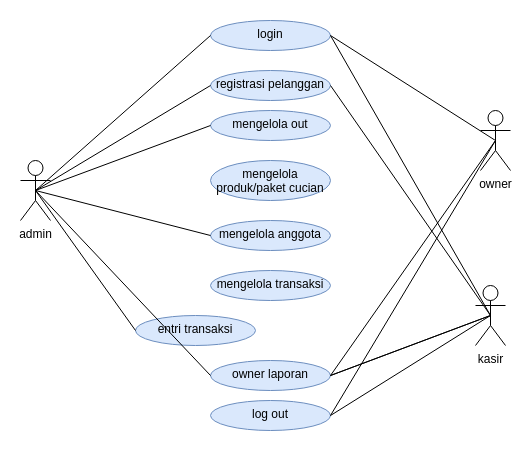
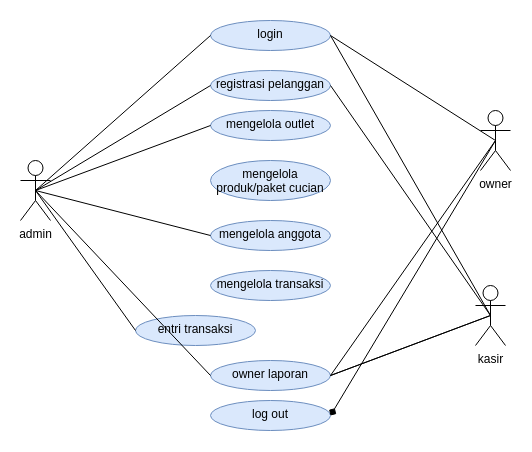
node "mengelola out": label "mengelola out" -> "mengelola outlet"
edge "kasir" -- "log out": removed
edge "owner" -- "log out": arrowhead none -> diamond
